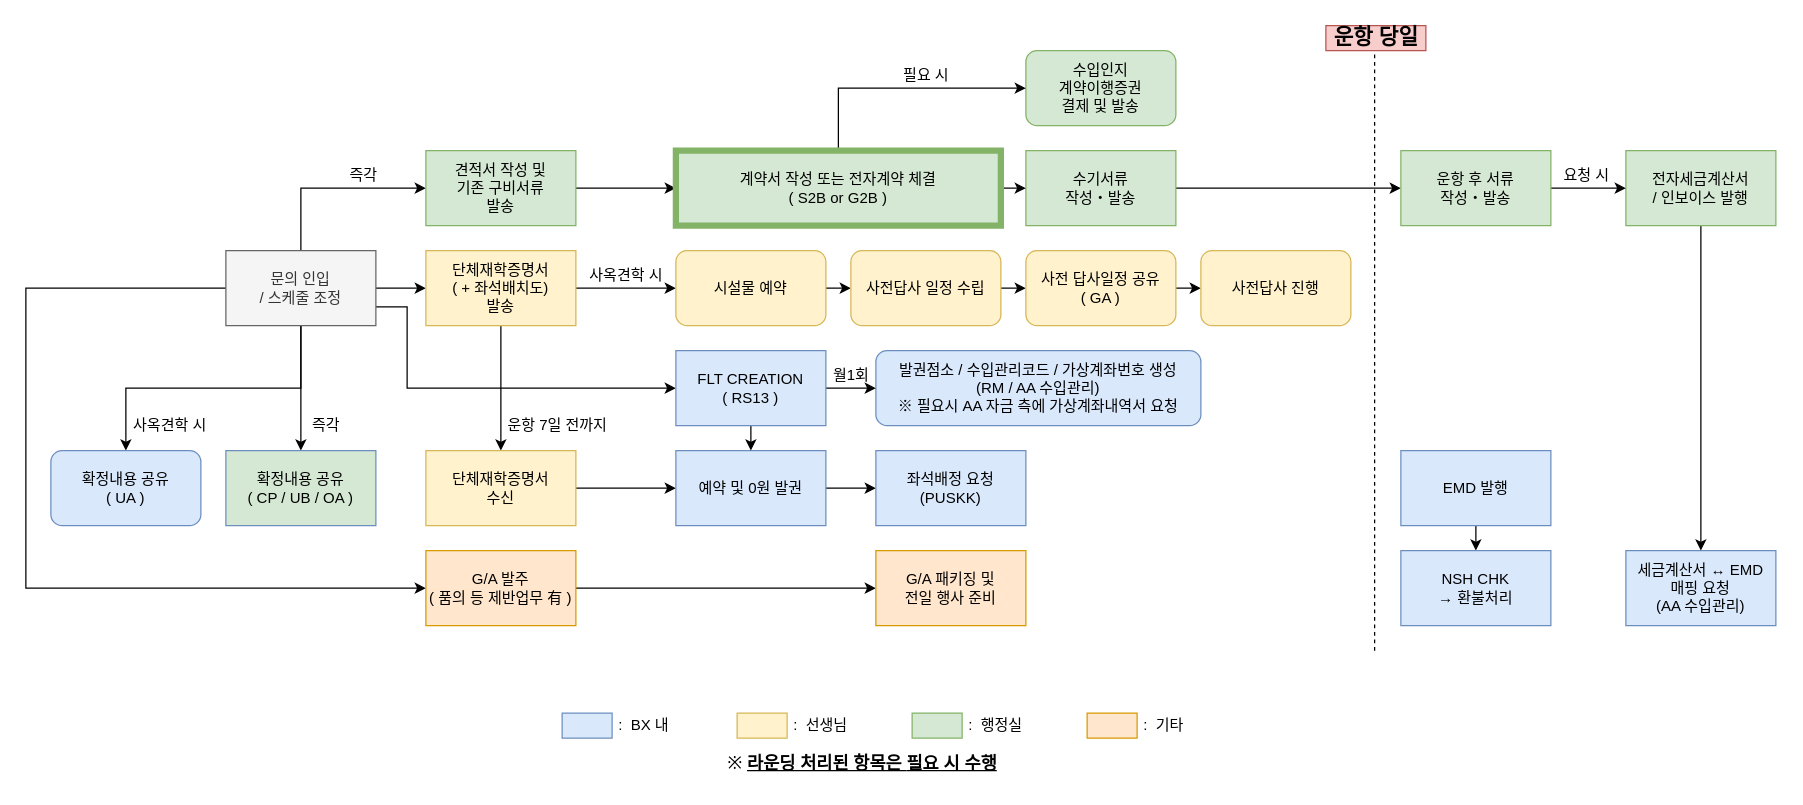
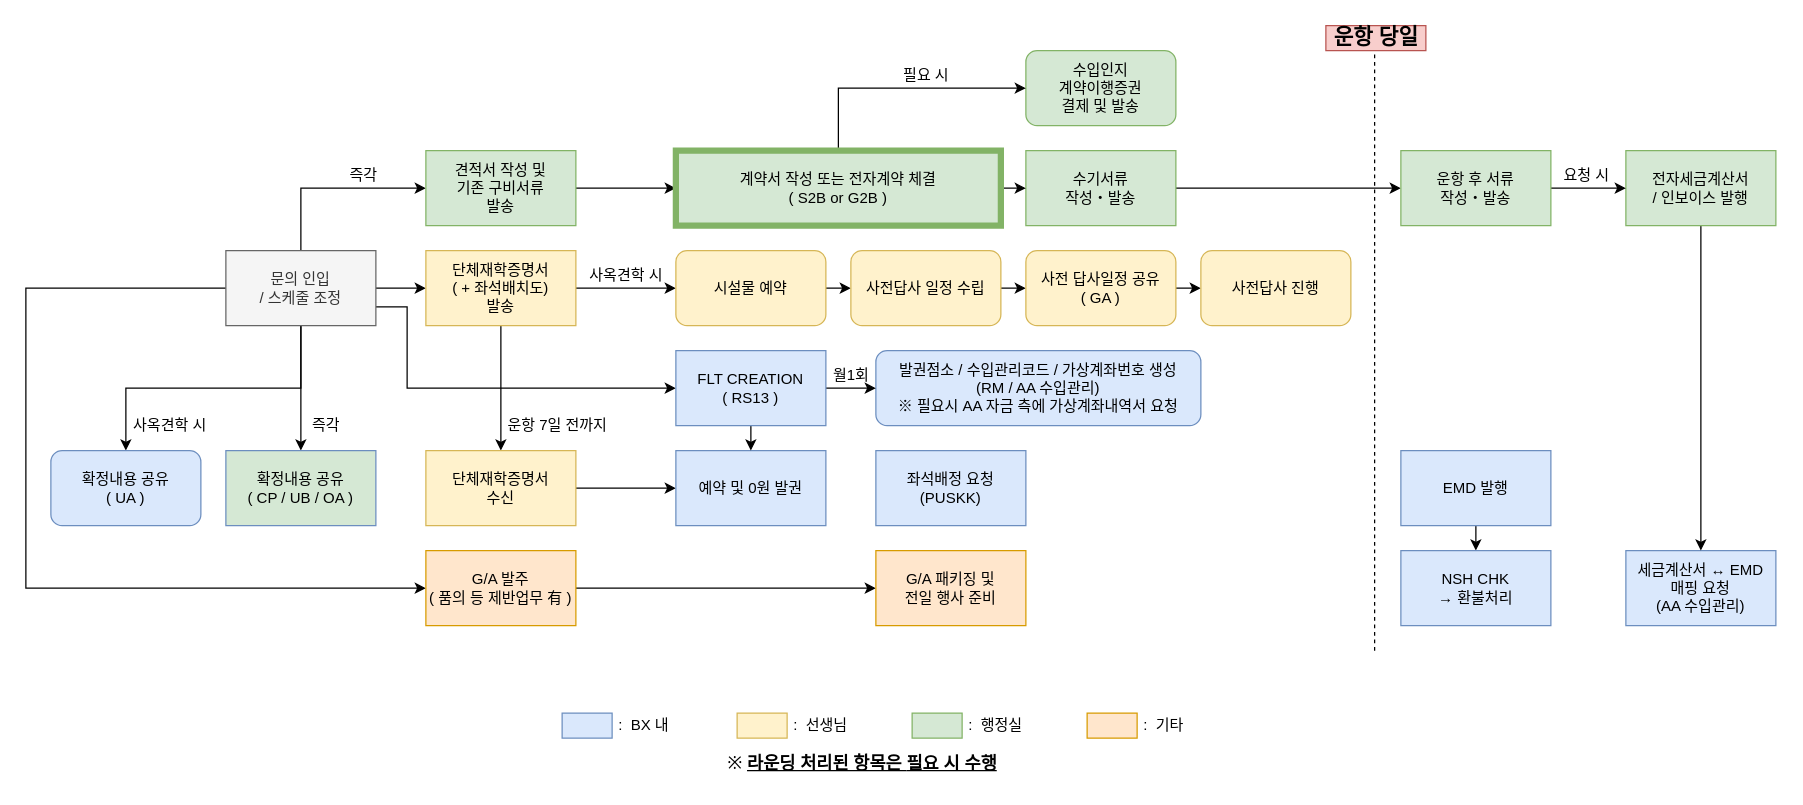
edge "예약 및 0원 발권" -> "좌석배정 요청 (PUSKK)": removed
